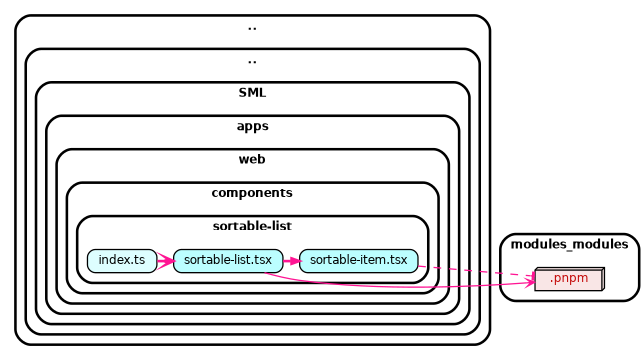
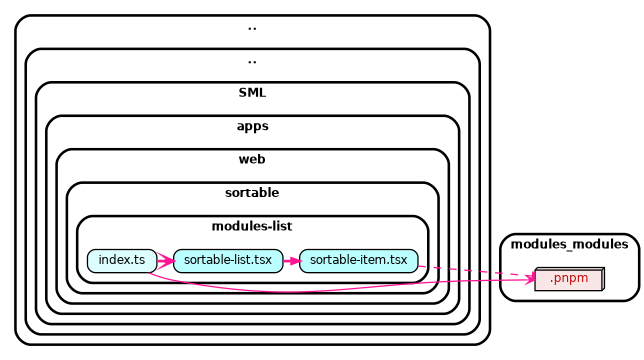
cluster "components": label "components" -> "sortable"
cluster "sortable-list": label "sortable-list" -> "modules-list"
edge "sortable-list.tsx" -> ".pnpm": now "index.ts" -> ".pnpm"
